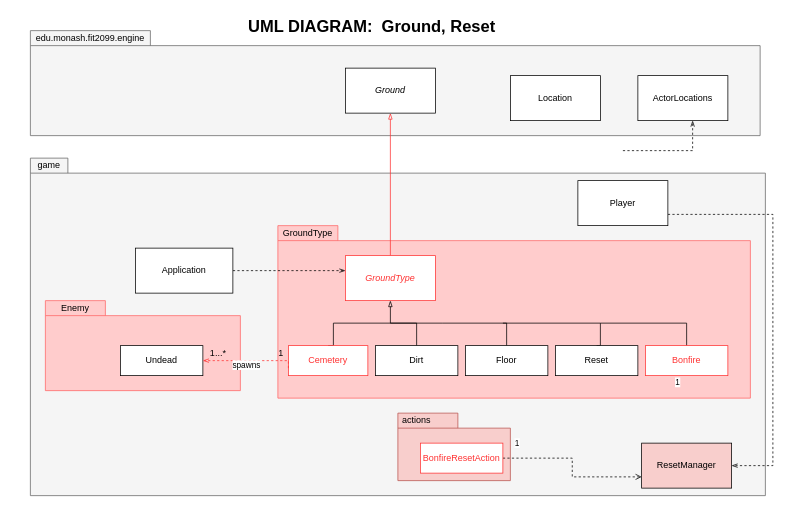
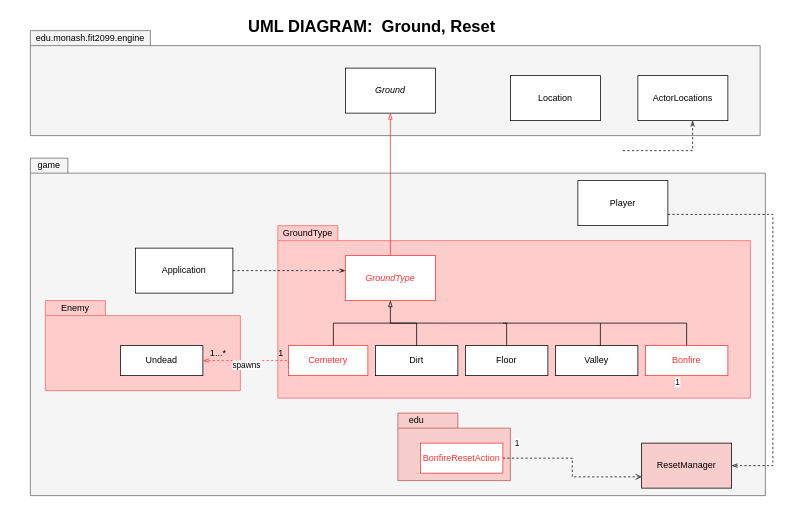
node "Reset": label "Reset" -> "Valley"
node "actions": label "actions" -> "edu"
